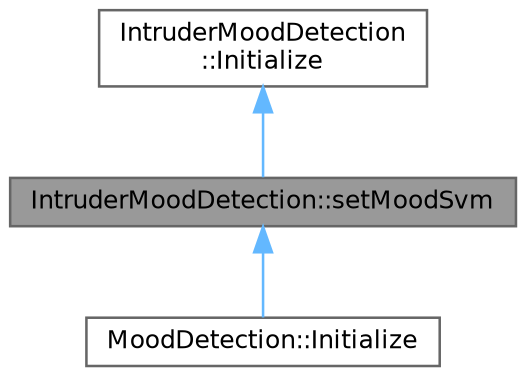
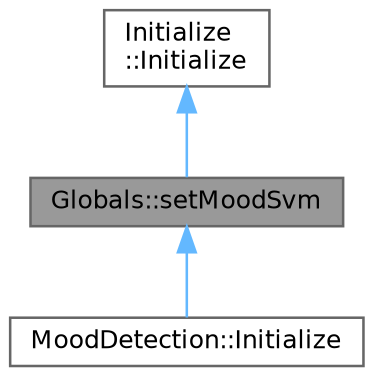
node "IntruderMoodDetection ::Initialize": label "IntruderMoodDetection ::Initialize" -> "Initialize ::Initialize"
node "IntruderMoodDetection::setMoodSvm": label "IntruderMoodDetection::setMoodSvm" -> "Globals::setMoodSvm"
